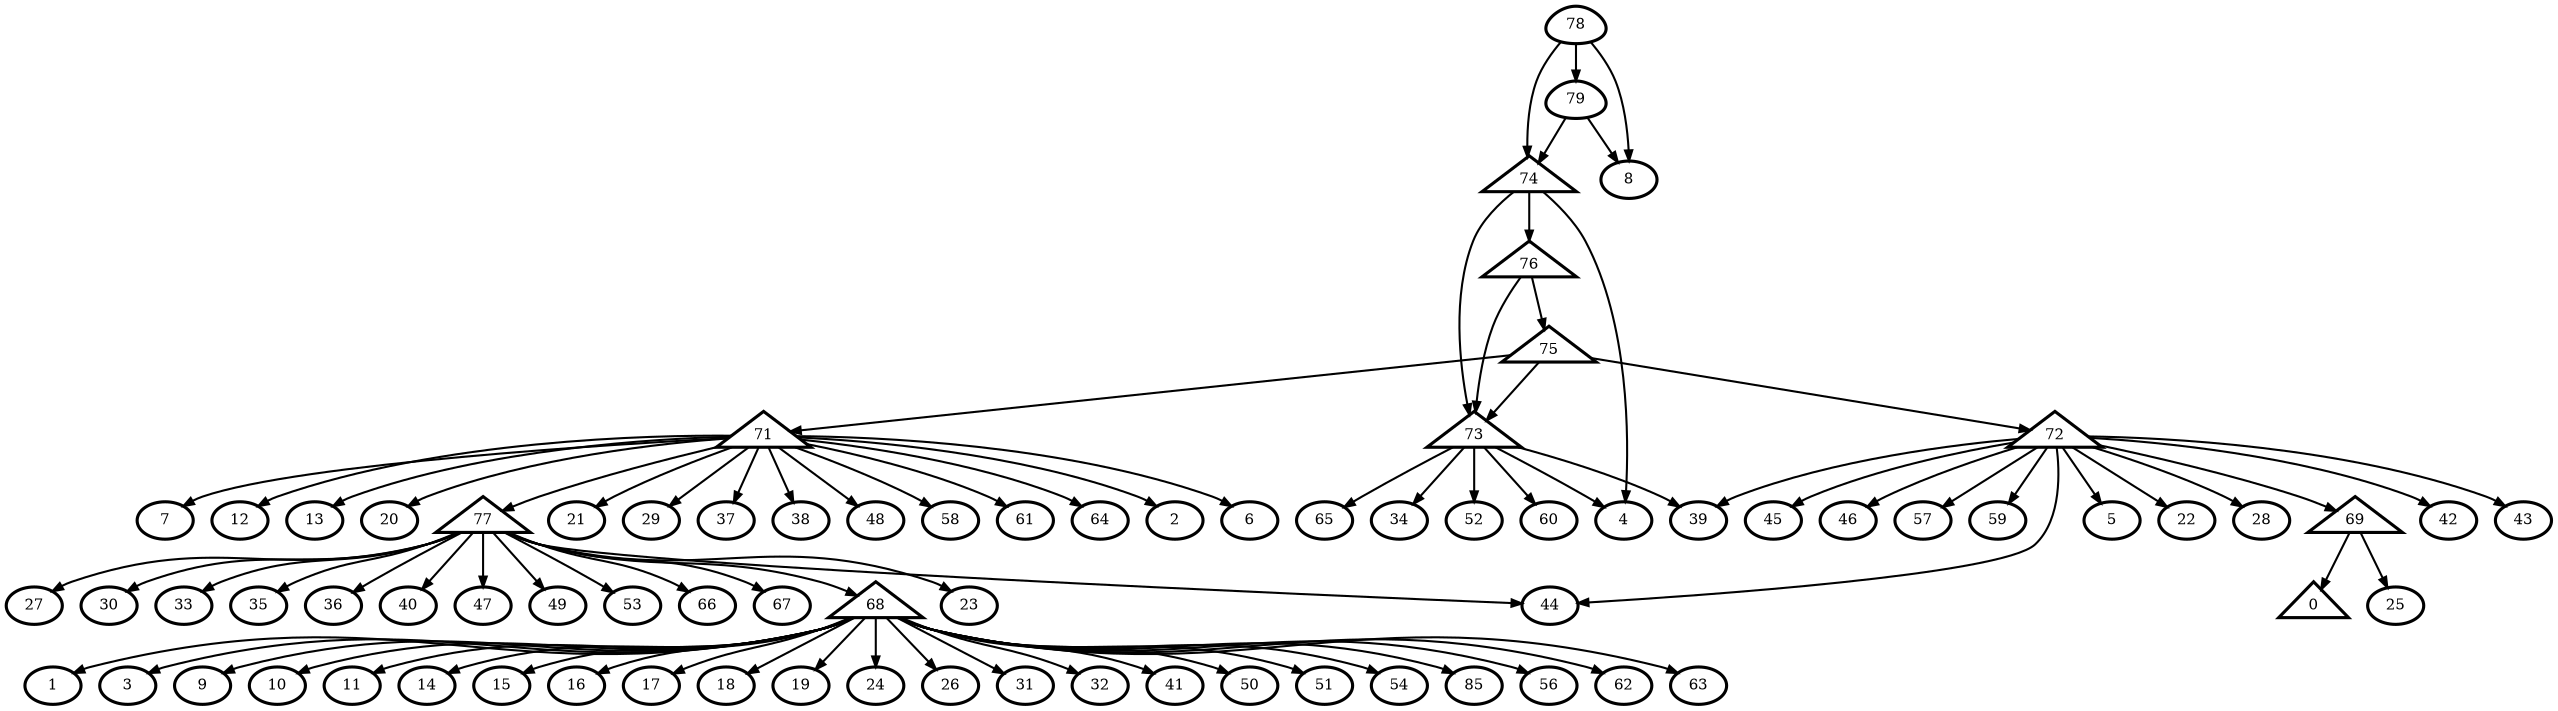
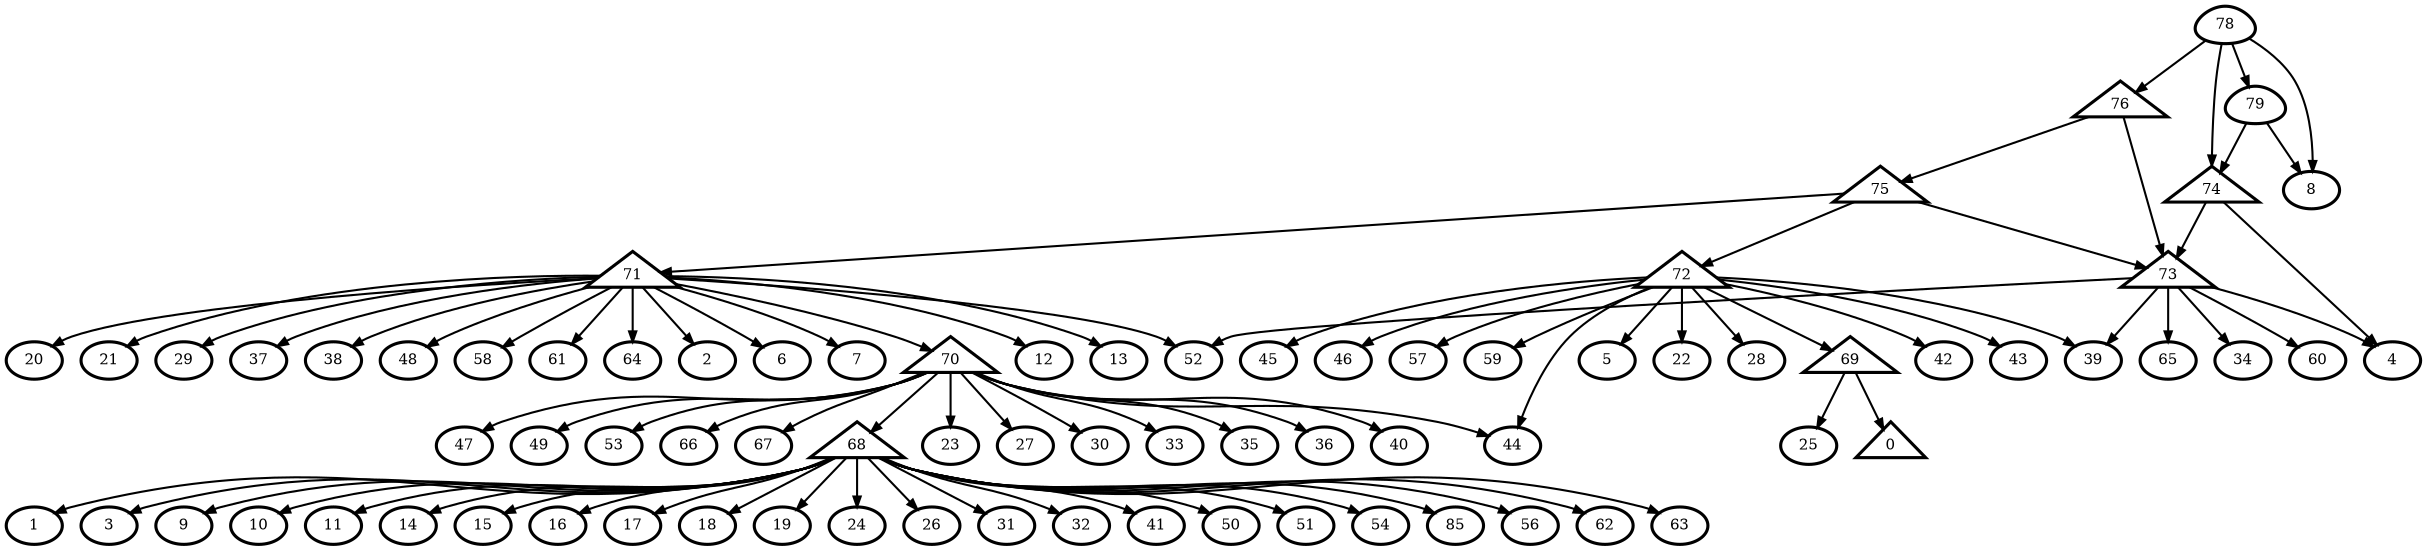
edge "74" -> "76": now "78" -> "76"
edge "71" -> "52": added
node "77": label "77" -> "70"
